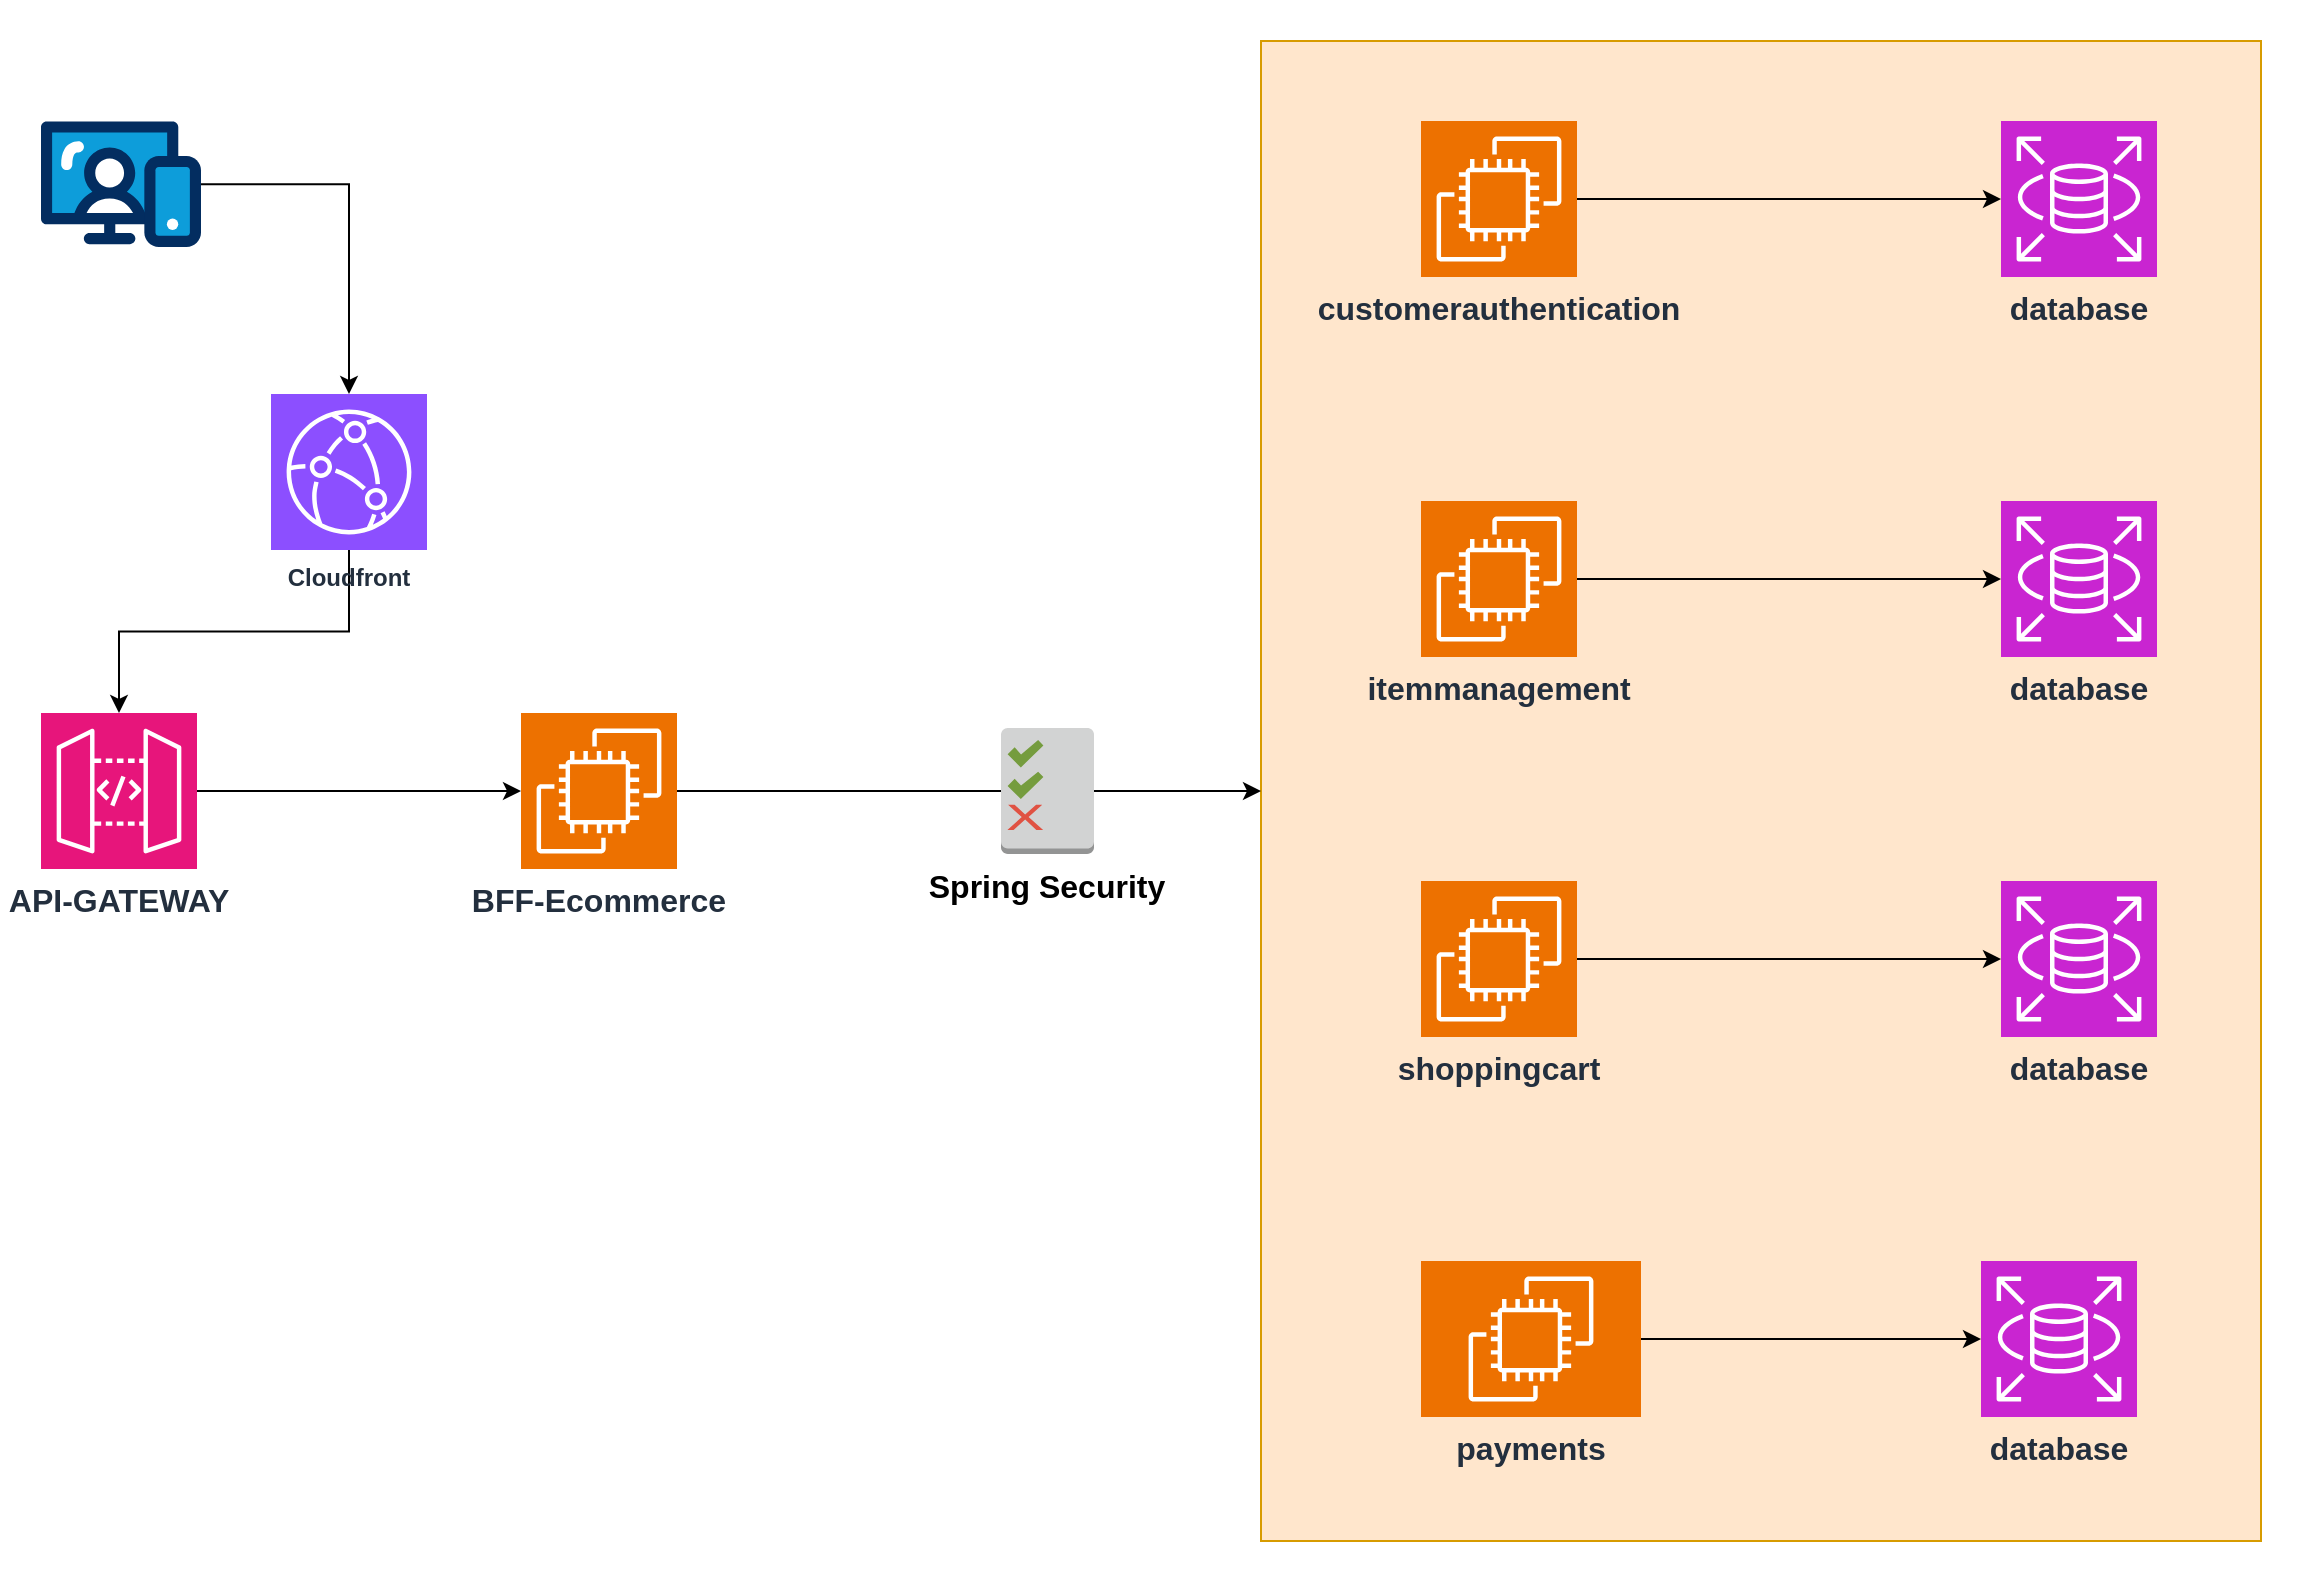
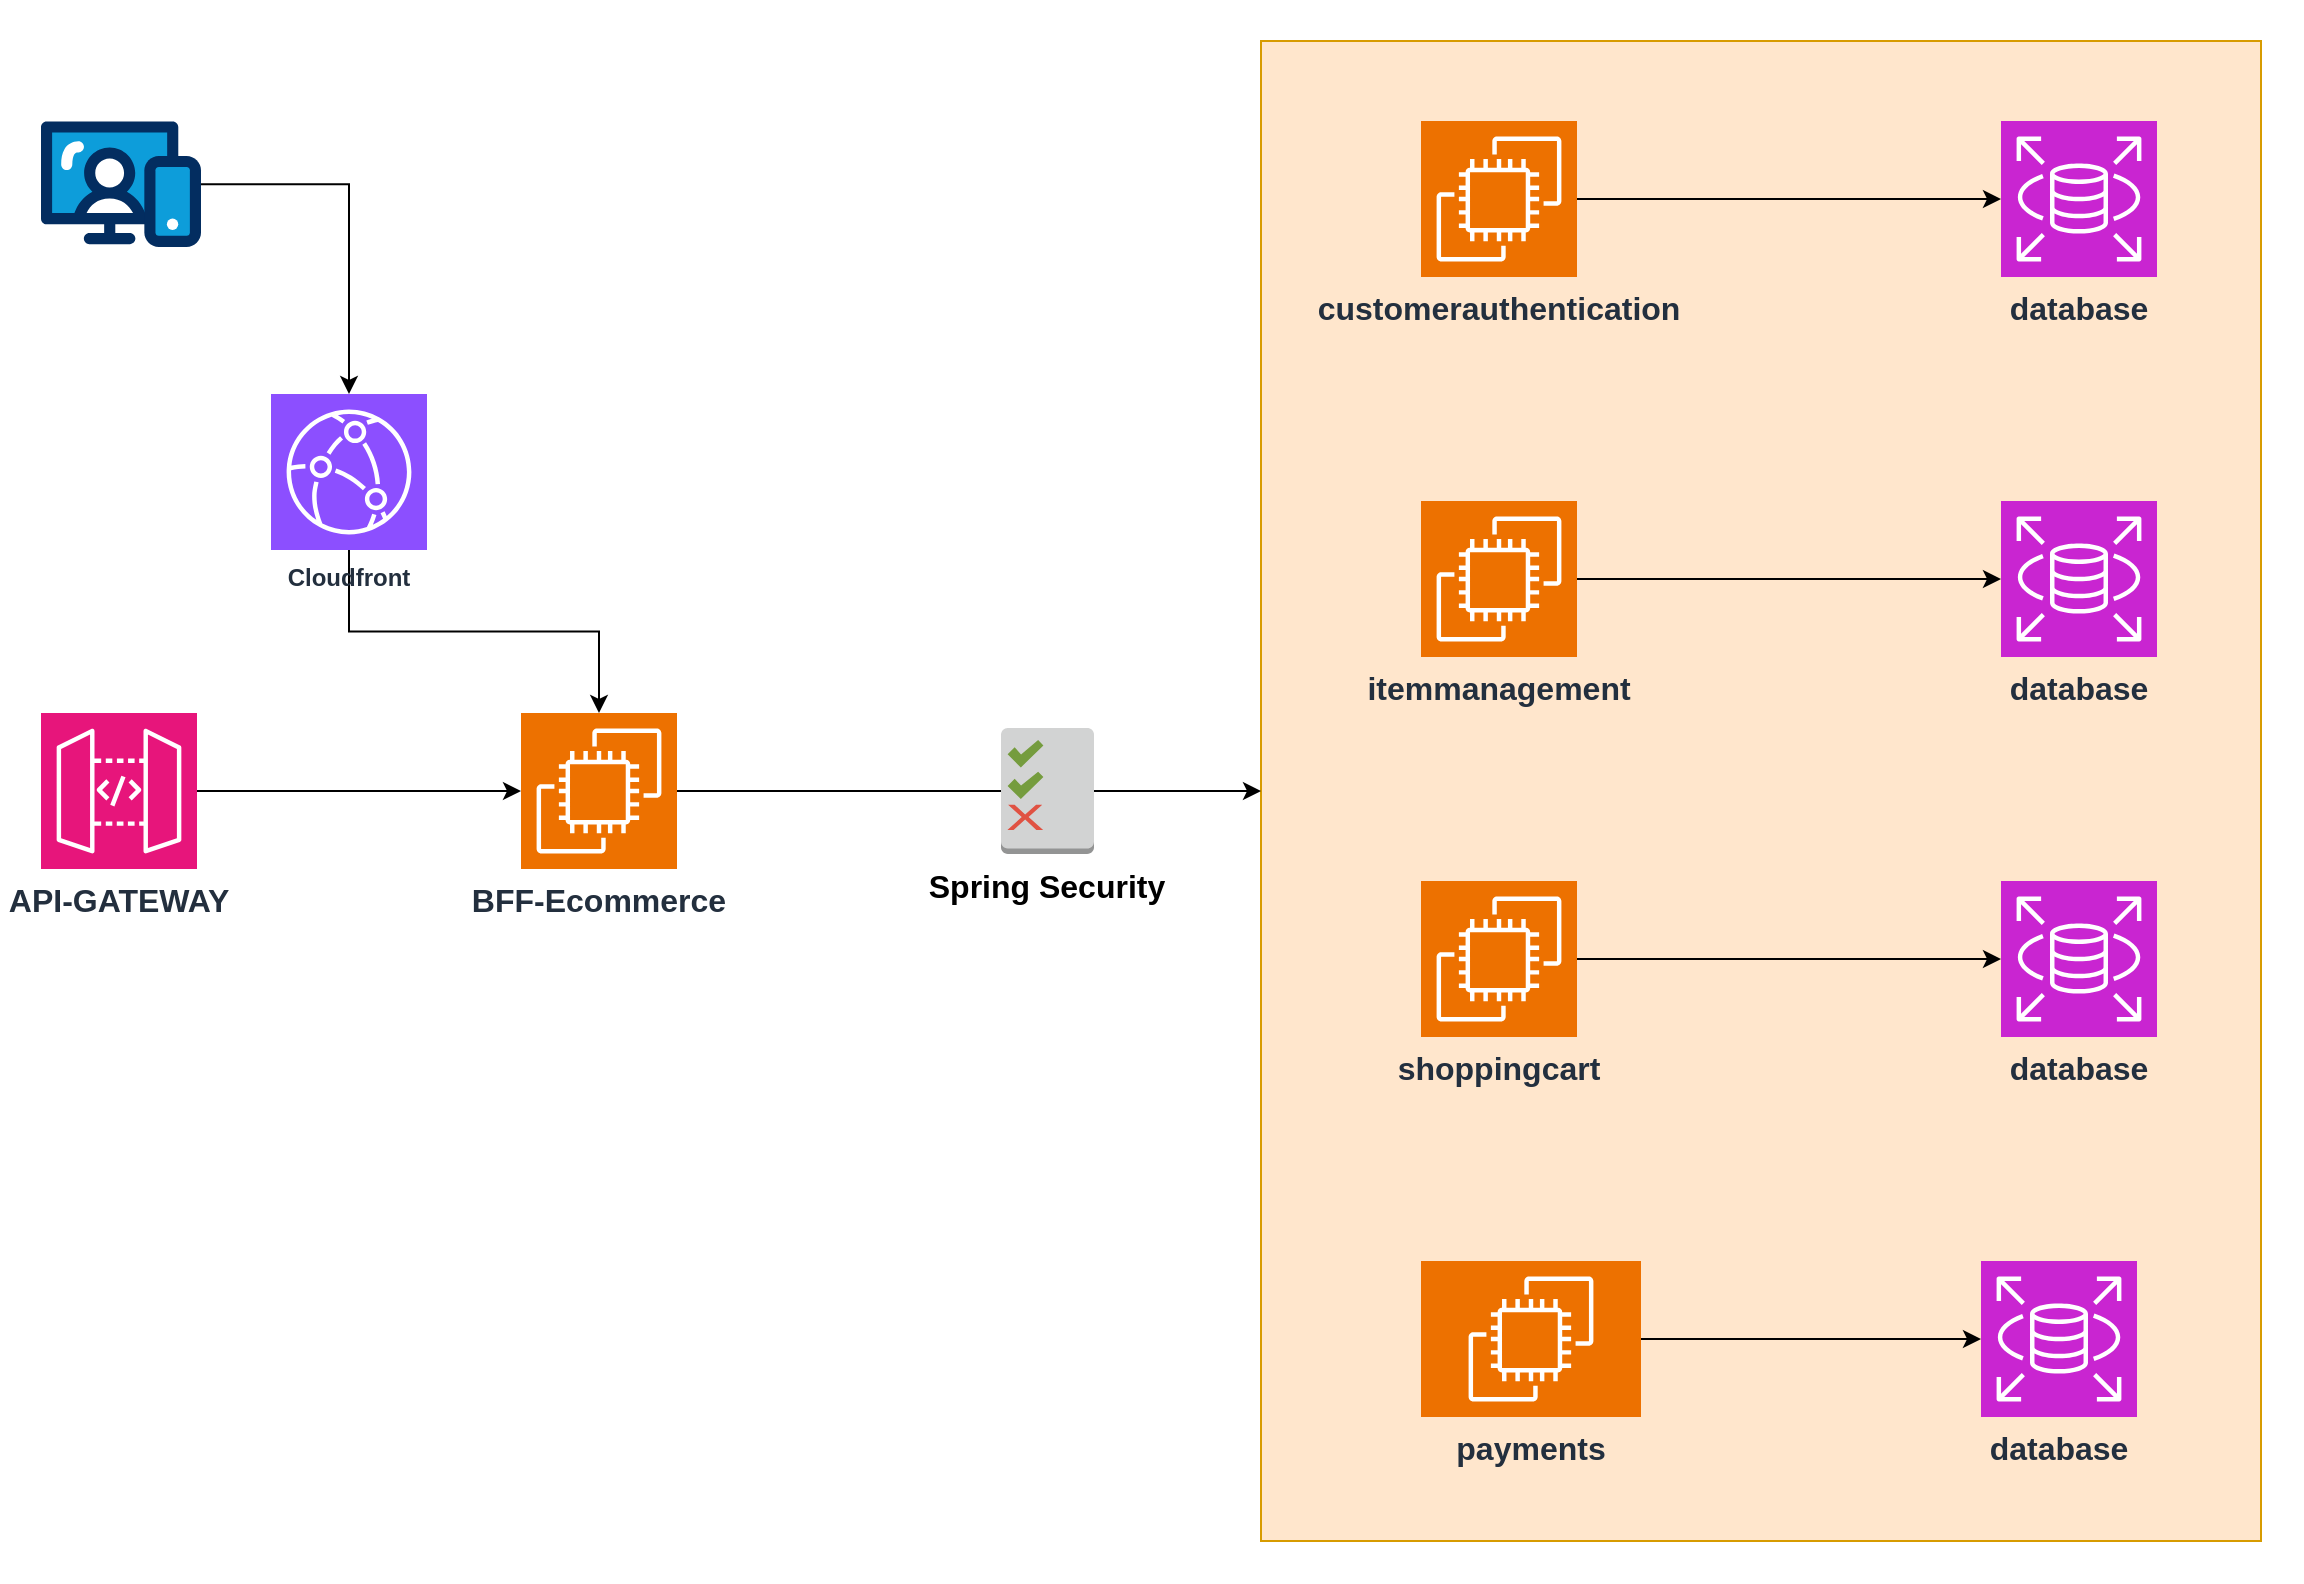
edge "Cloudfront" -> "API-GATEWAY": now "Cloudfront" -> "BFF-Ecommerce"
